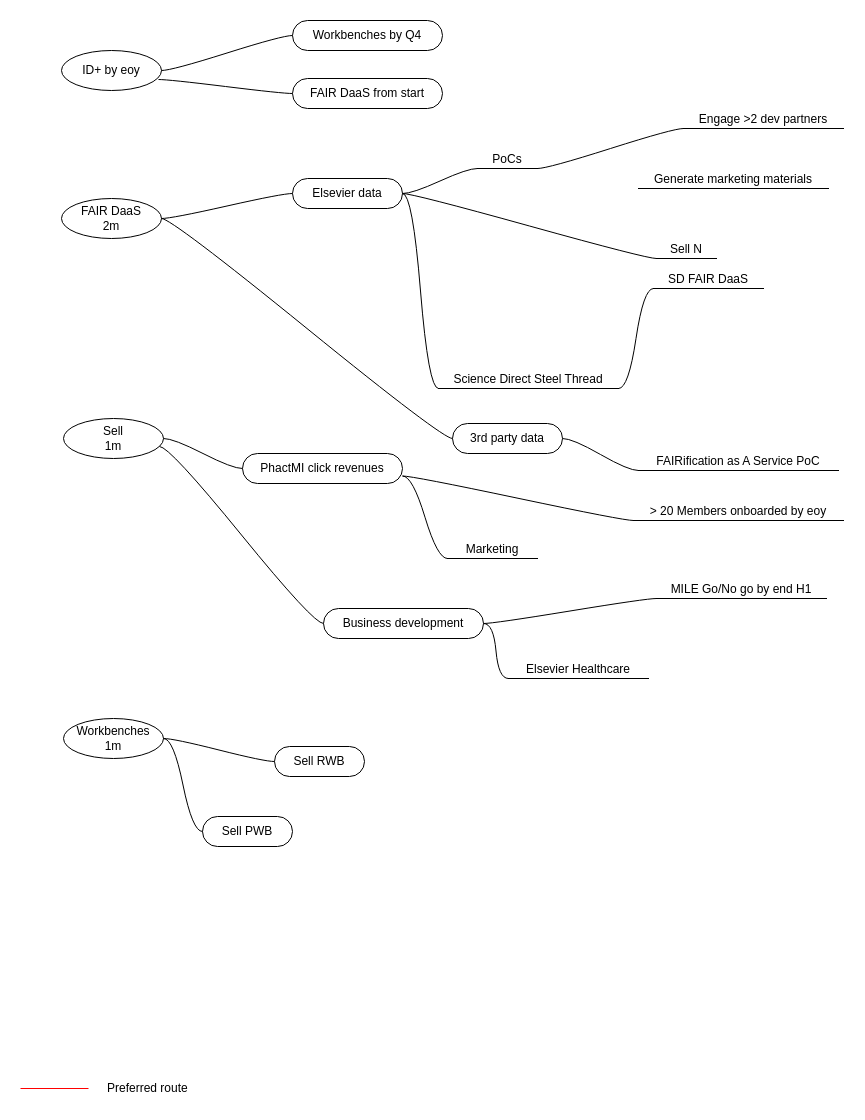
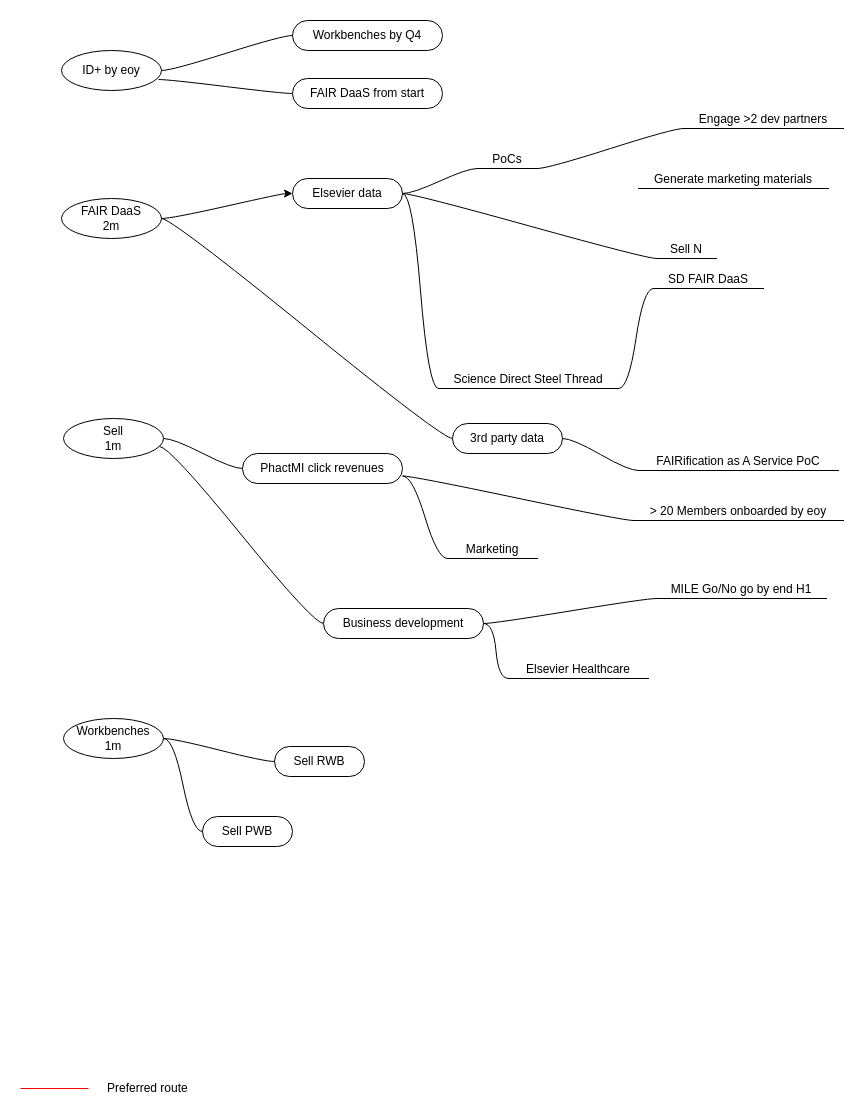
edge "Elsevier data" -- "FAIR DaaS 2m": arrowhead none -> classic
